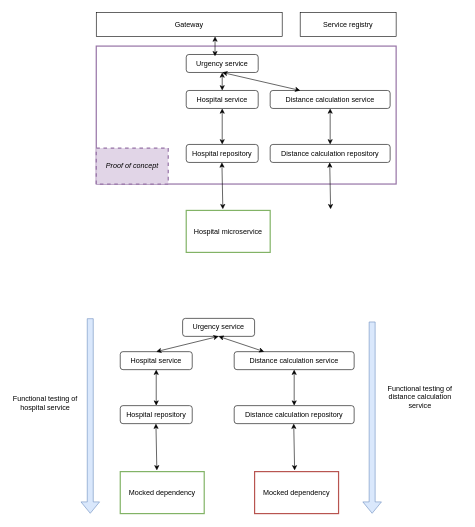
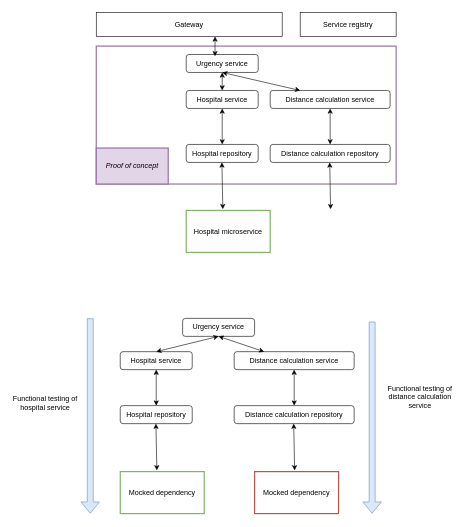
node "Proof of concept": style dashed -> solid
